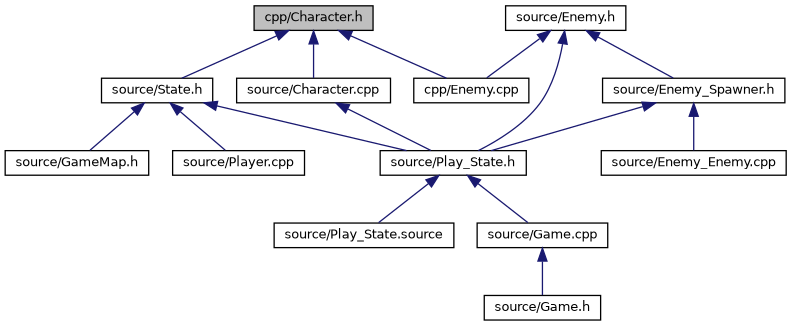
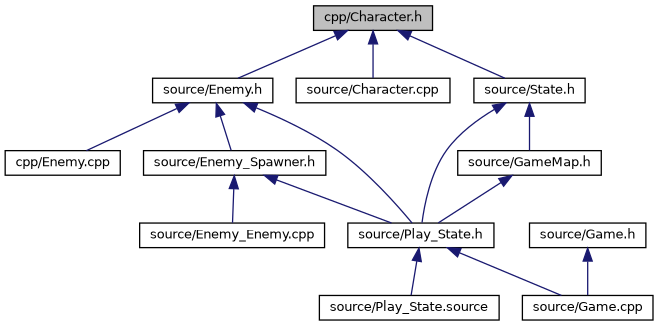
edge "cpp/Enemy.cpp" -> "cpp/Character.h": now "source/Enemy.h" -> "cpp/Character.h"
edge "source/Play_State.h" -> "source/Character.cpp": now "source/Play_State.h" -> "source/GameMap.h"
node "source/Player.cpp": removed
edge "source/Game.h" -> "source/Game.cpp": reversed
